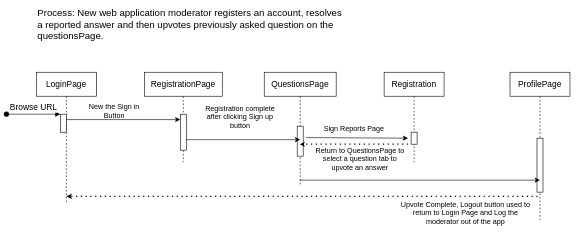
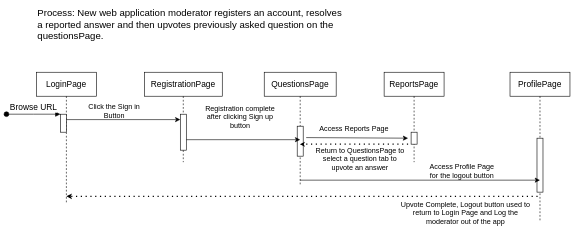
node "Registration": label "Registration" -> "ReportsPage"
node "New the Sign in Button": label "New the Sign in Button" -> "Click the Sign in Button"
node "Sign Reports Page": label "Sign Reports Page" -> "Access Reports Page"
node "Access Profile Page for the logout button": added
